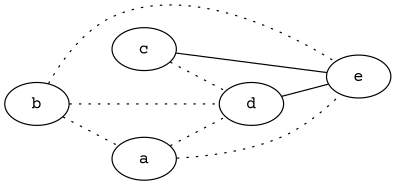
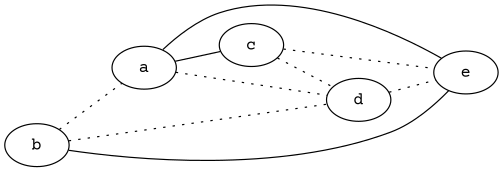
edge "e" -- "b": style dotted -> solid
edge "c" -- "a": added
edge "c" -- "e": style solid -> dotted
edge "e" -- "d": style solid -> dotted
edge "e" -- "a": style dotted -> solid
